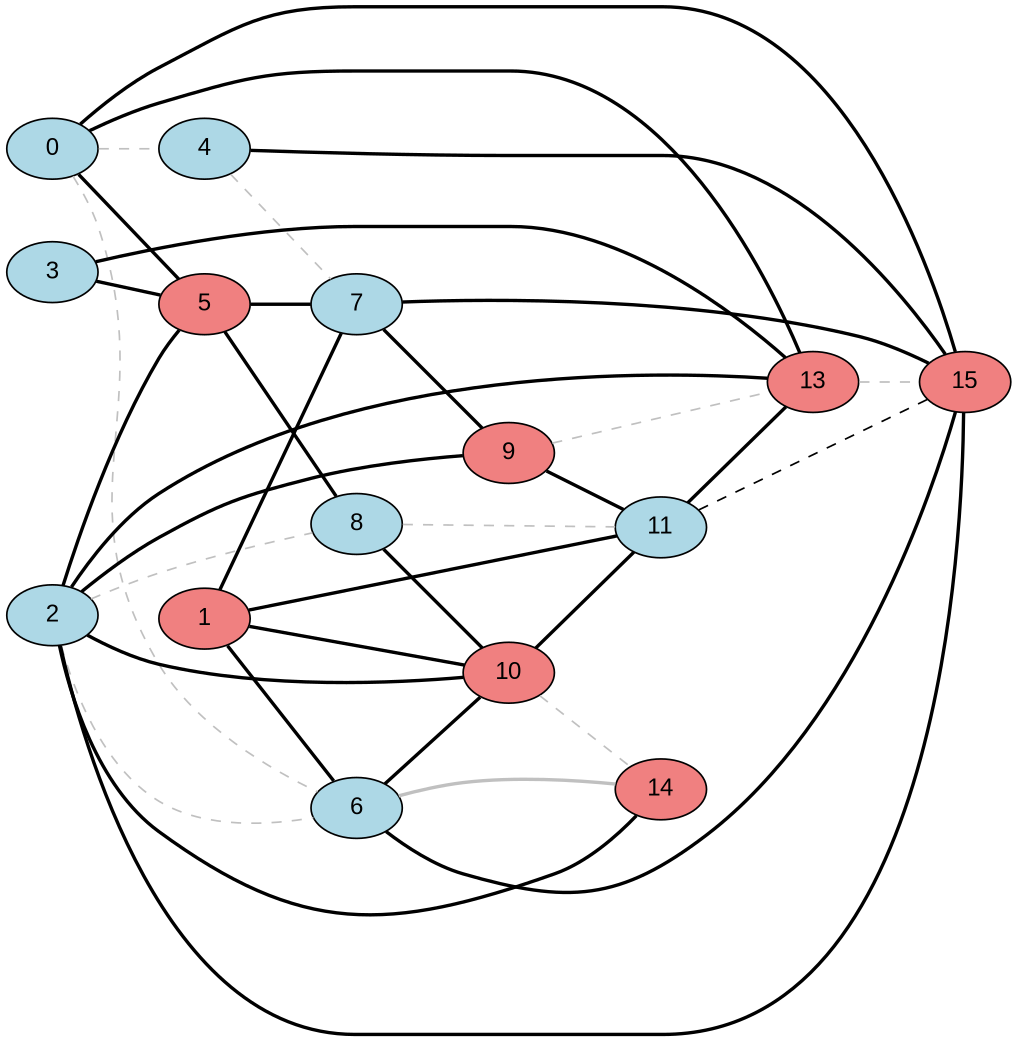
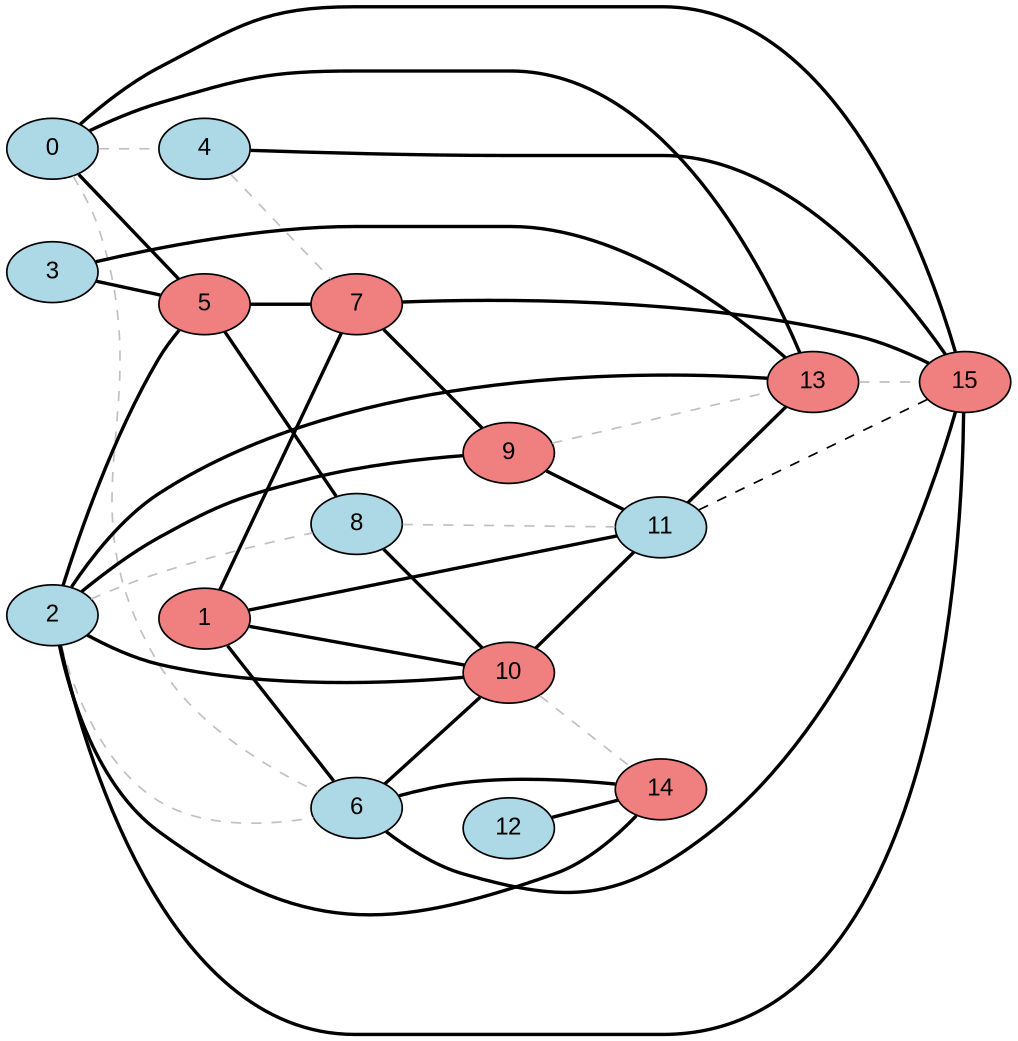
node "7": fillcolor lightblue -> lightcoral
edge "14" -- "6": color gray -> black
node "12": added
